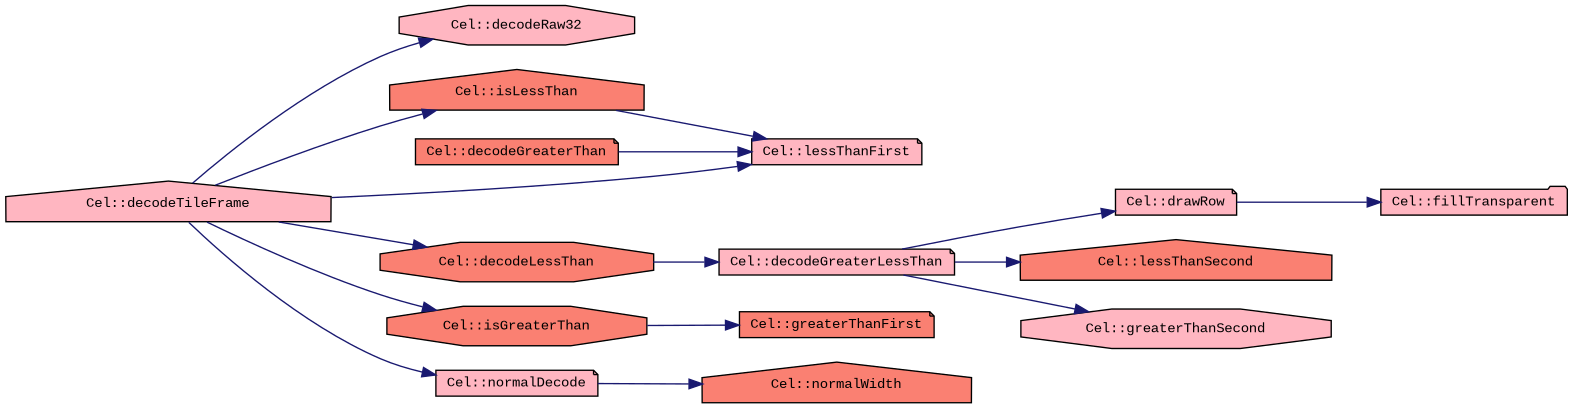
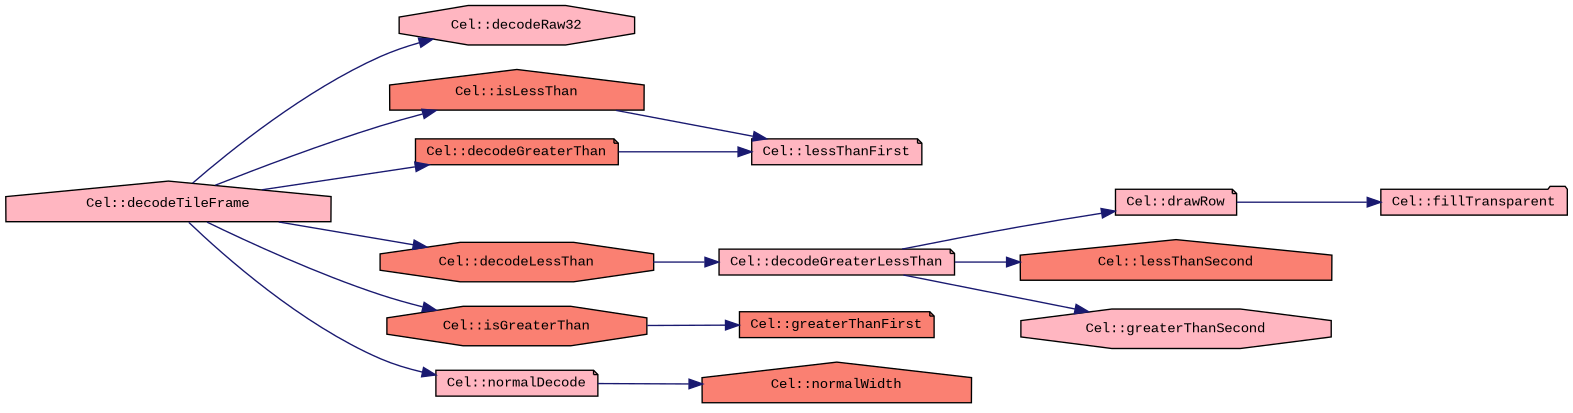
edge "Cel::decodeTileFrame" -> "Cel::lessThanFirst": now "Cel::decodeTileFrame" -> "Cel::decodeGreaterThan"
